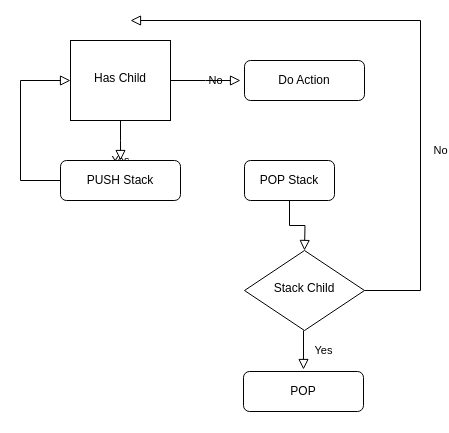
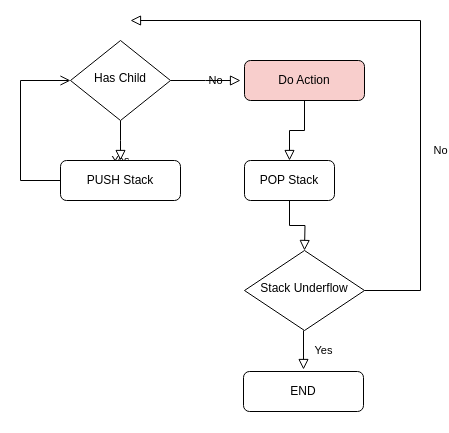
edge "PUSH Stack" -> "Has Child": arrowhead block -> open
node "Has Child": shape rectangle -> diamond
node "Do Action": fillcolor #ffffff -> #f8cecc
edge "Do Action" -> "POP Stack": added
node "Stack Child": label "Stack Child" -> "Stack Underflow"
node "POP": label "POP" -> "END"
